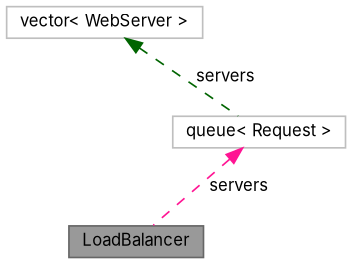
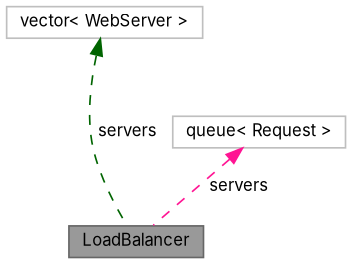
edge "queue< Request >" -> "vector< WebServer >": now "LoadBalancer" -> "vector< WebServer >"
